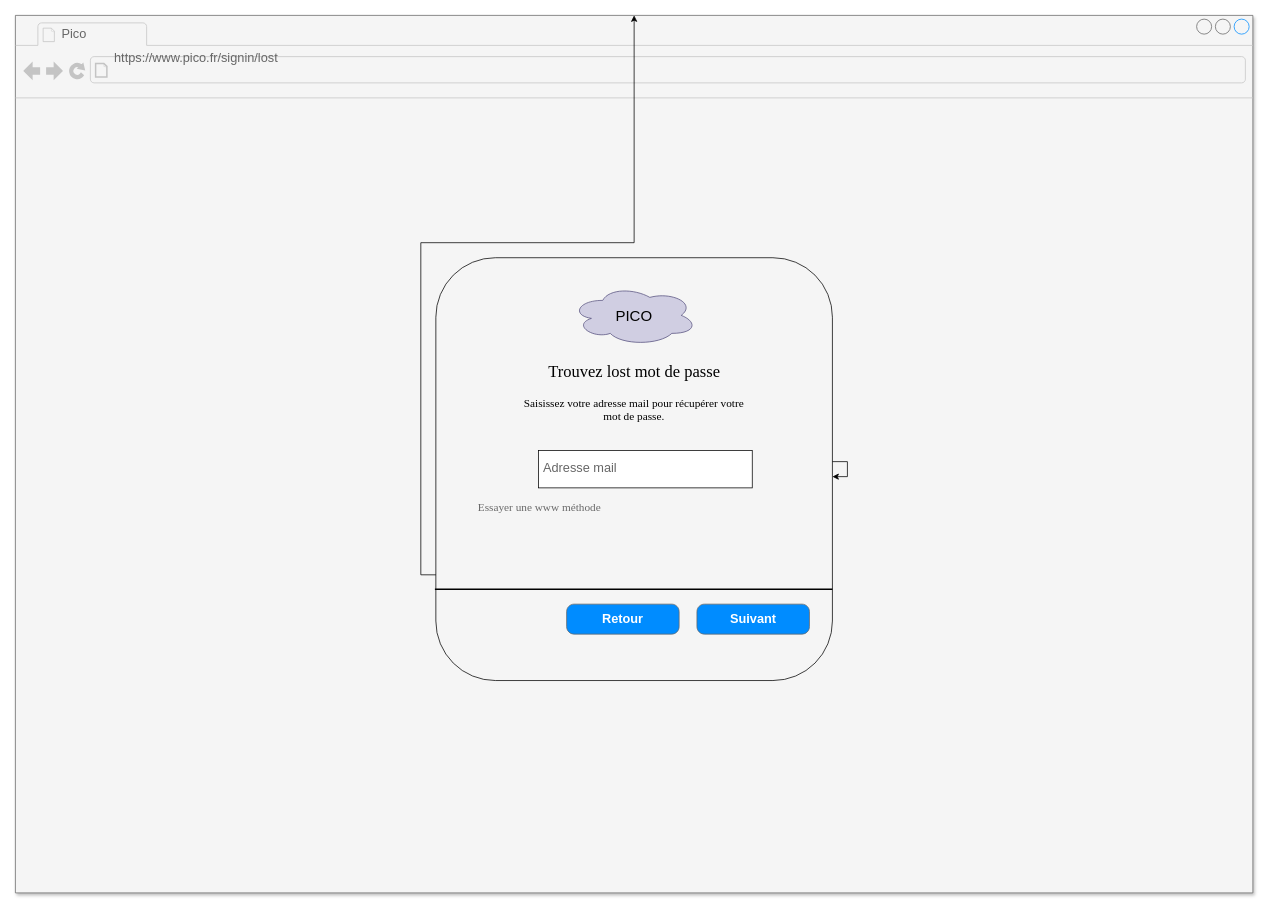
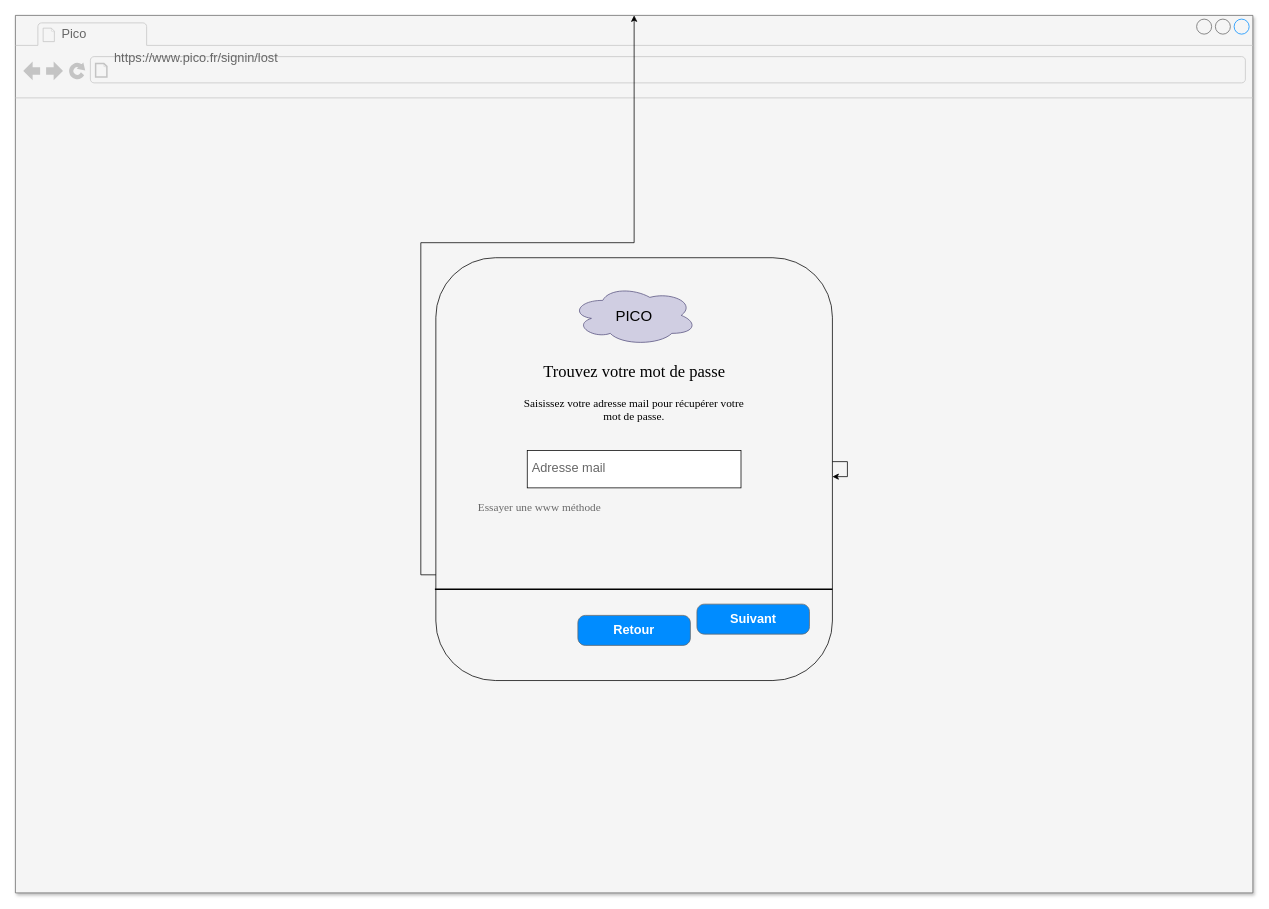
node "Trouvez lost mot de passe": label "Trouvez lost mot de passe" -> "Trouvez votre mot de passe"
node "Adresse mail": moved (645, 469) -> (634, 469)
node "Retour": moved (623, 619) -> (634, 630)
